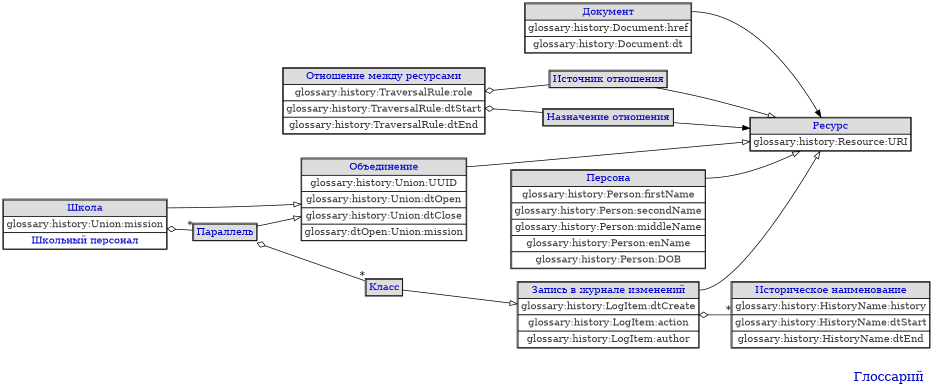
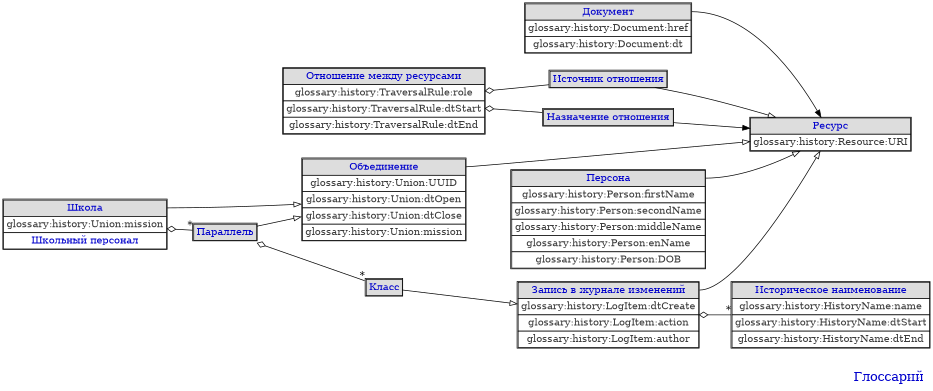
node "Объединение": text "glossary:dtOpen:Union:mission" -> "glossary:history:Union:mission"
node "Историческое наименование": text "glossary:history:HistoryName:history" -> "glossary:history:HistoryName:name"
